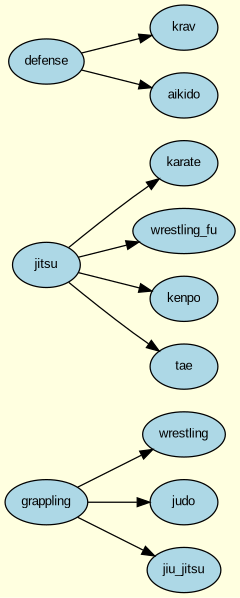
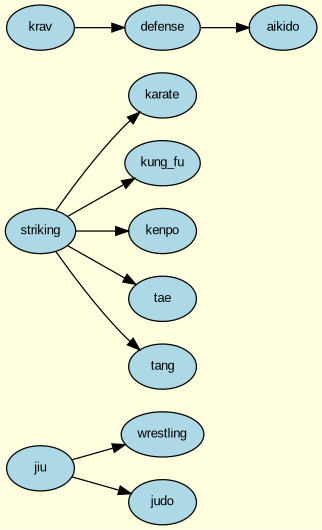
edge "defense" -> "krav": reversed
node "wrestling_fu": label "wrestling_fu" -> "kung_fu"
node "jitsu": label "jitsu" -> "striking"
node "tang": added
node "grappling": label "grappling" -> "jiu"
node "jiu_jitsu": removed
